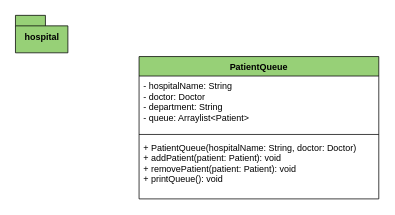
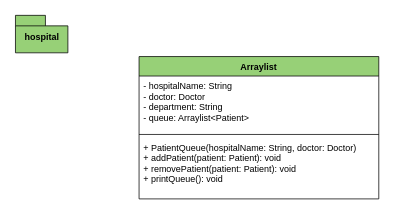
node "PatientQueue": label "PatientQueue" -> "Arraylist"
